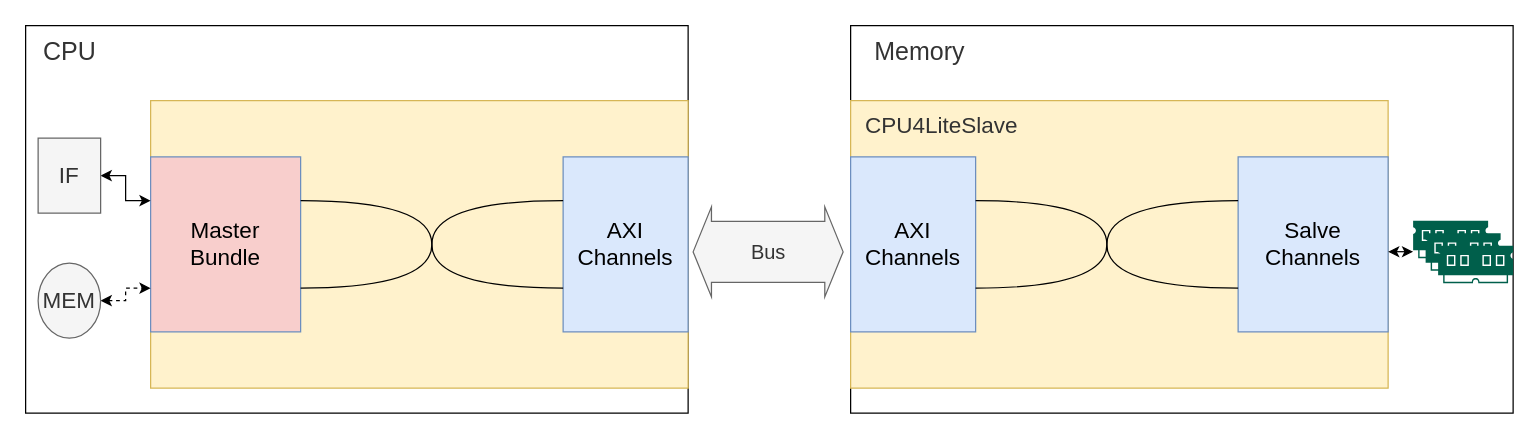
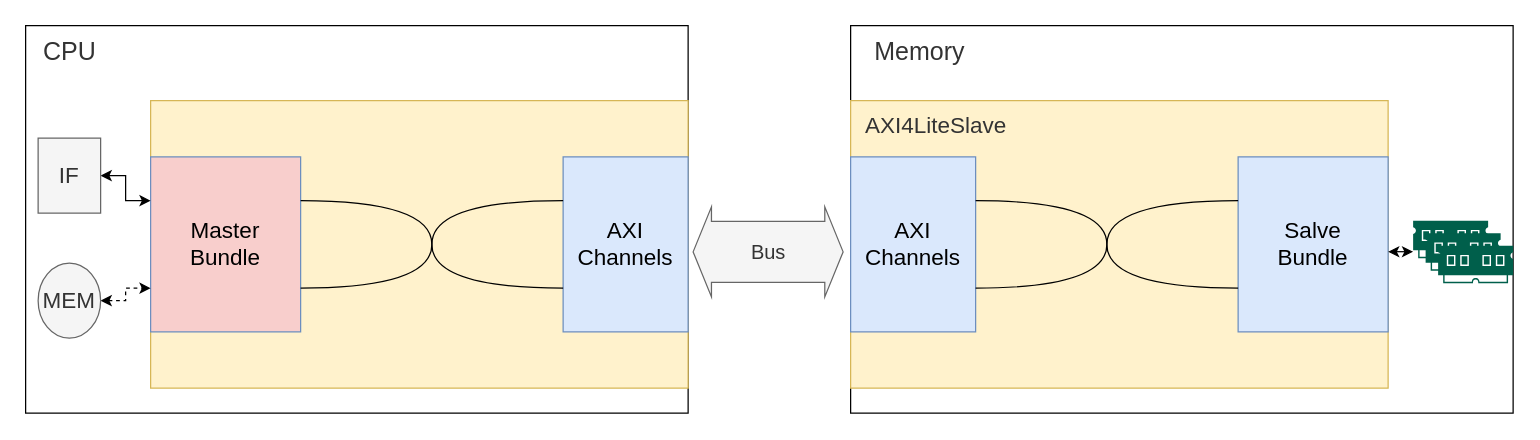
node "CPU4LiteSlave": label "CPU4LiteSlave" -> "AXI4LiteSlave"
node "Salve Channels": label "Salve Channels" -> "Salve Bundle"
